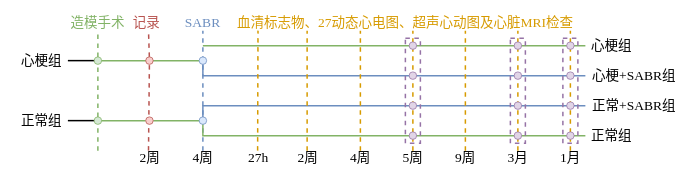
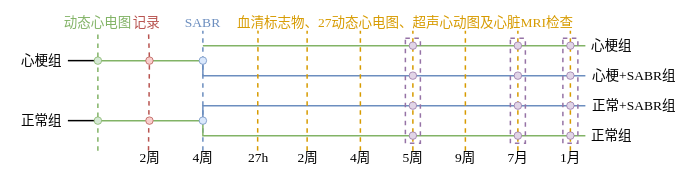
node "造模手术": label "造模手术" -> "动态心电图"
node "3月": label "3月" -> "7月"
